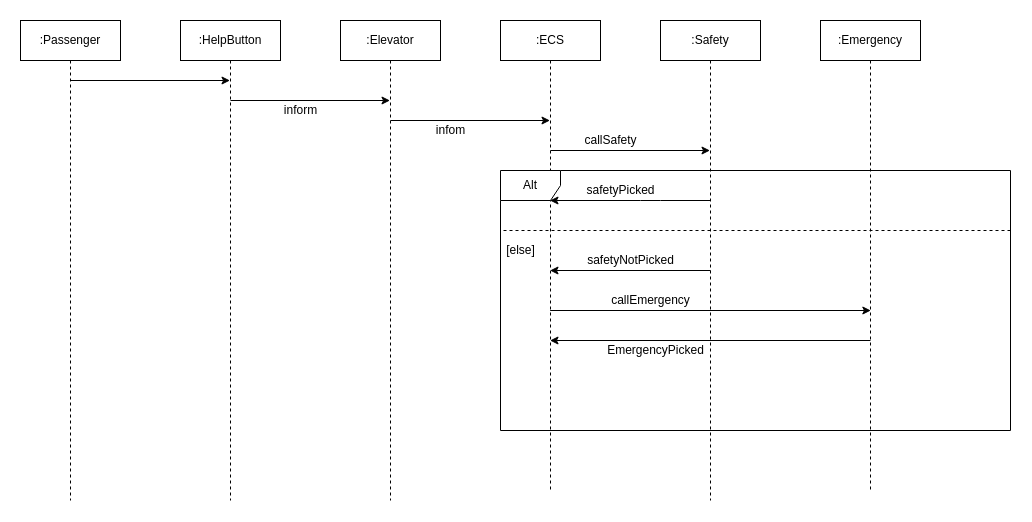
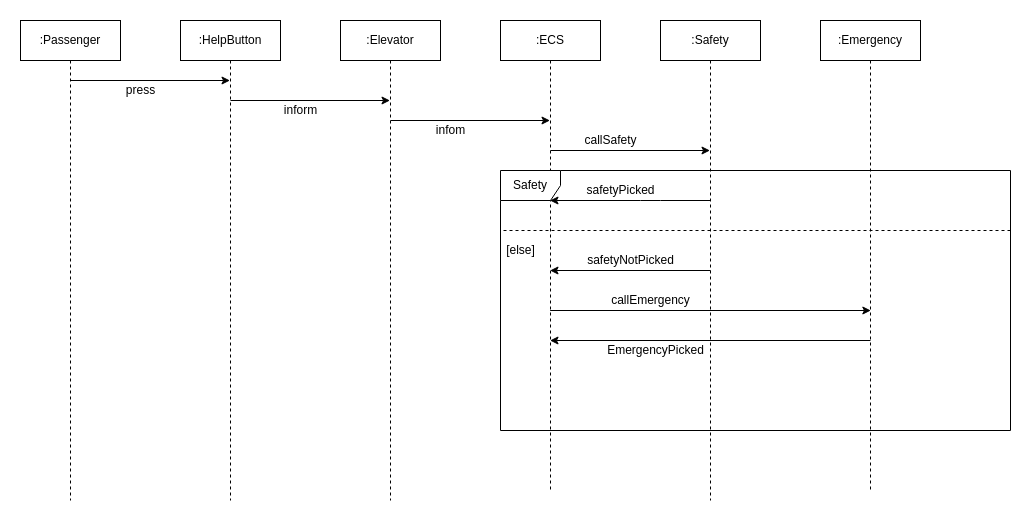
node "press": added
node "Alt": label "Alt" -> "Safety"
